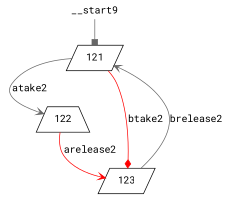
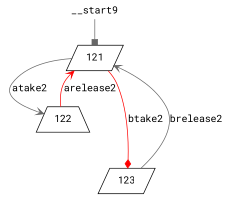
edge "122" -> "123": now "122" -> "121"
